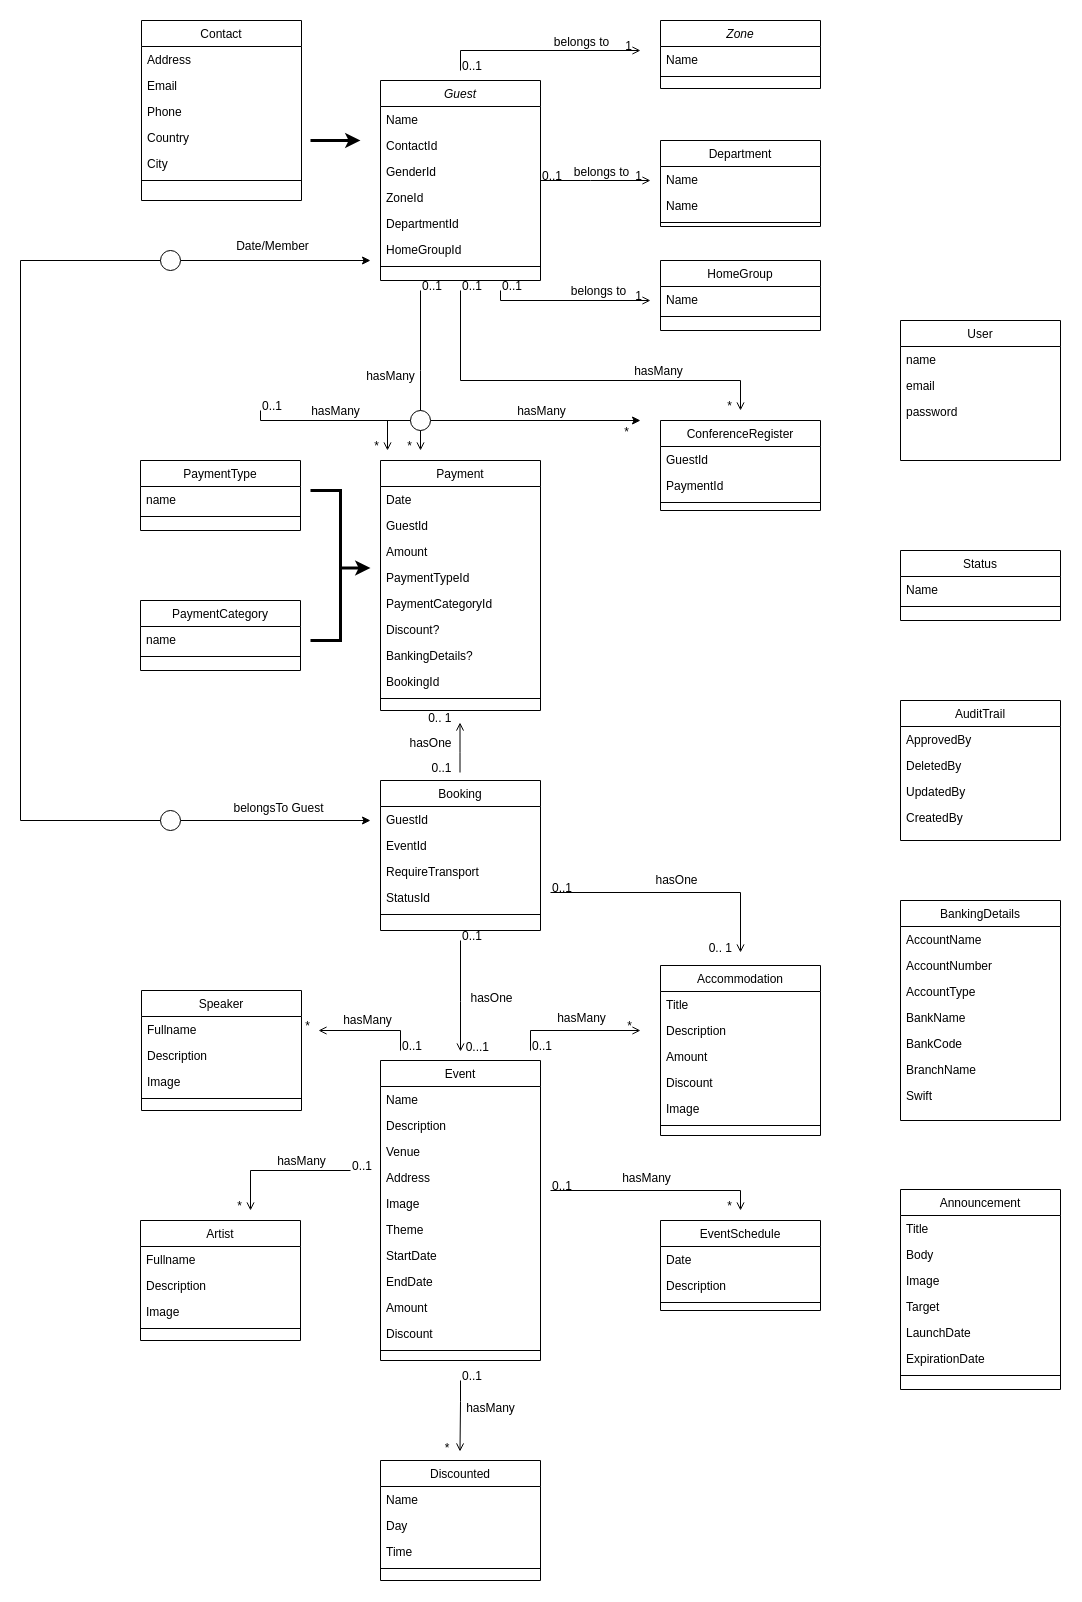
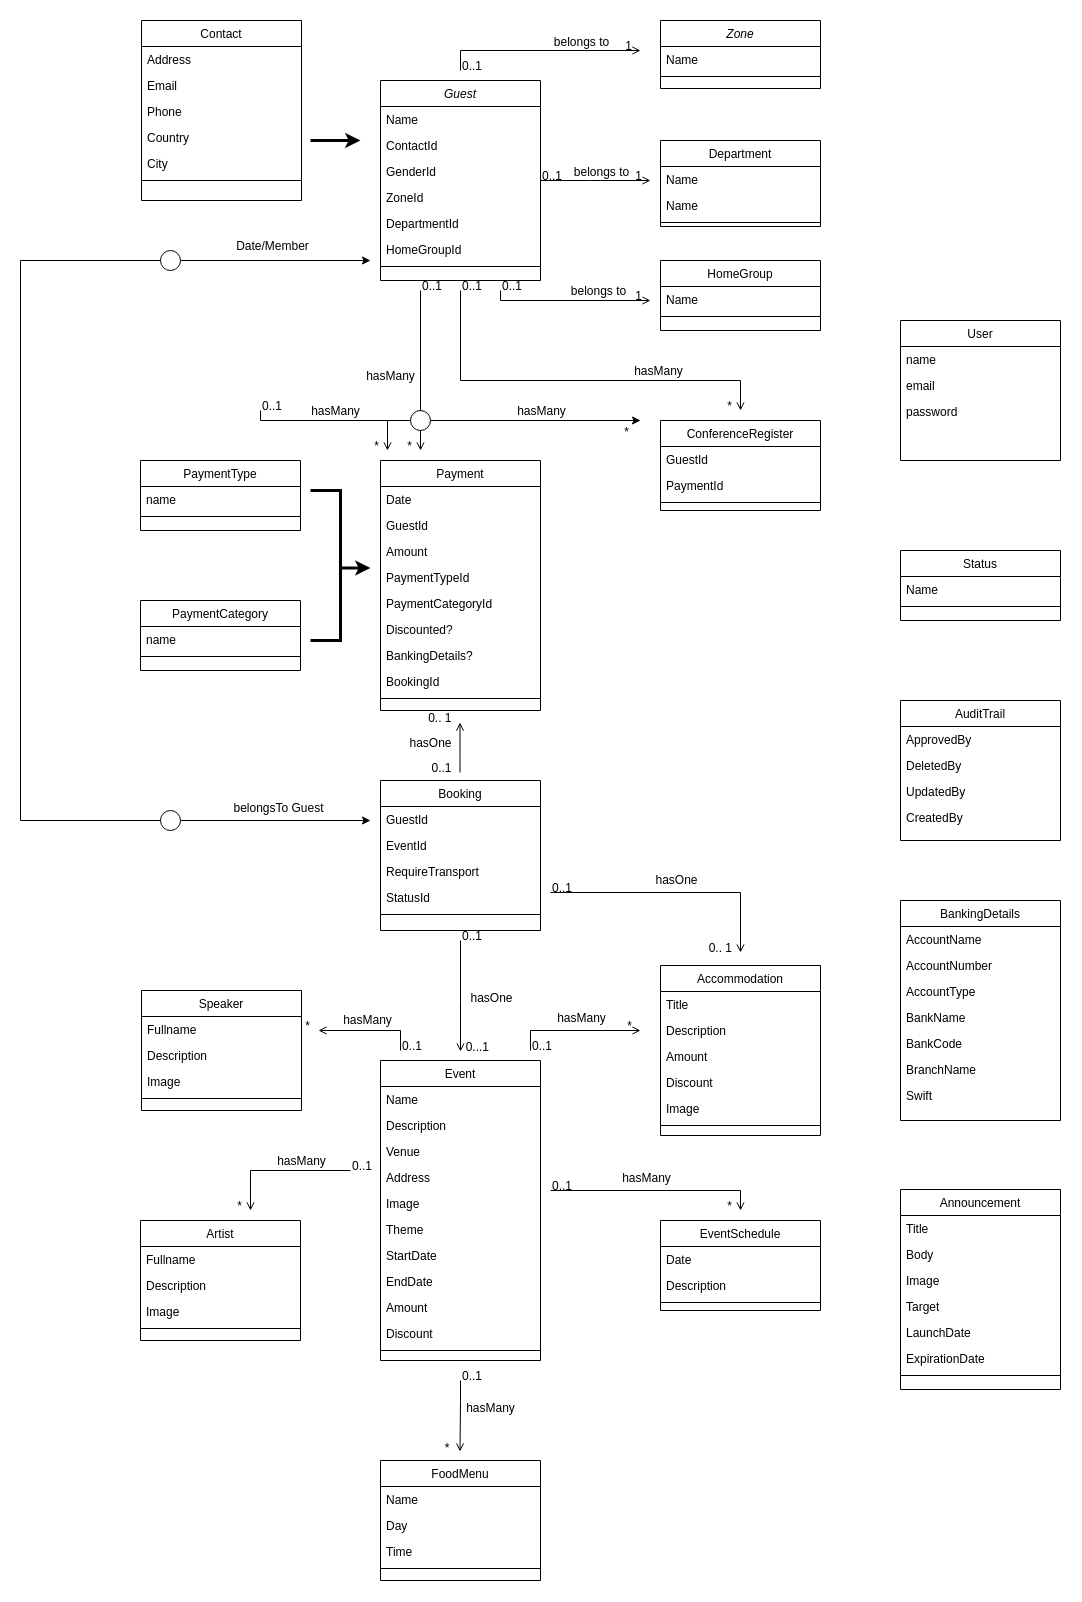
node "Discount?": label "Discount?" -> "Discounted?"
node "Discounted": label "Discounted" -> "FoodMenu"
